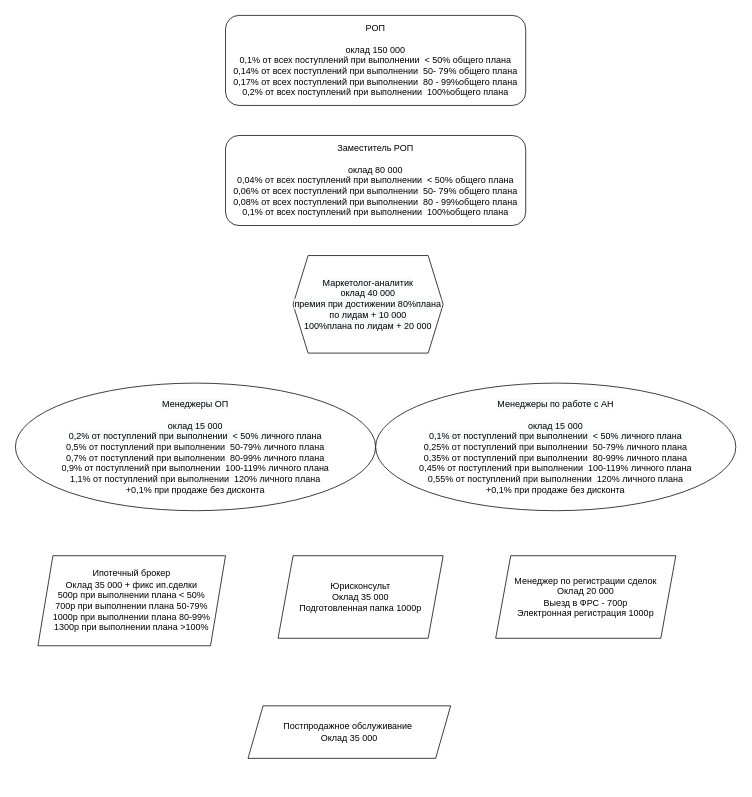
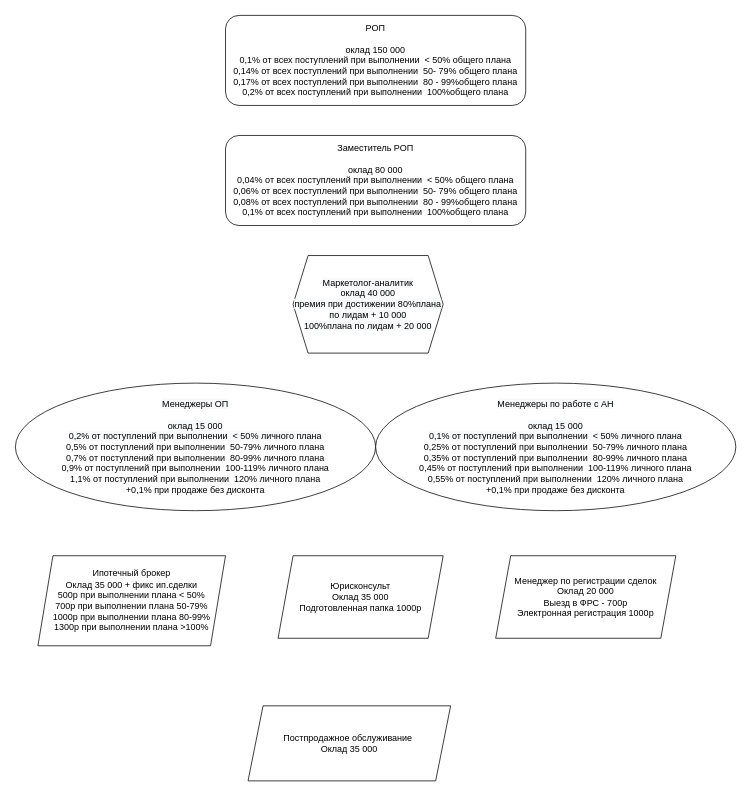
node "Постпродажное обслуживание Оклад 35 000": size 203x53 -> 203x75
